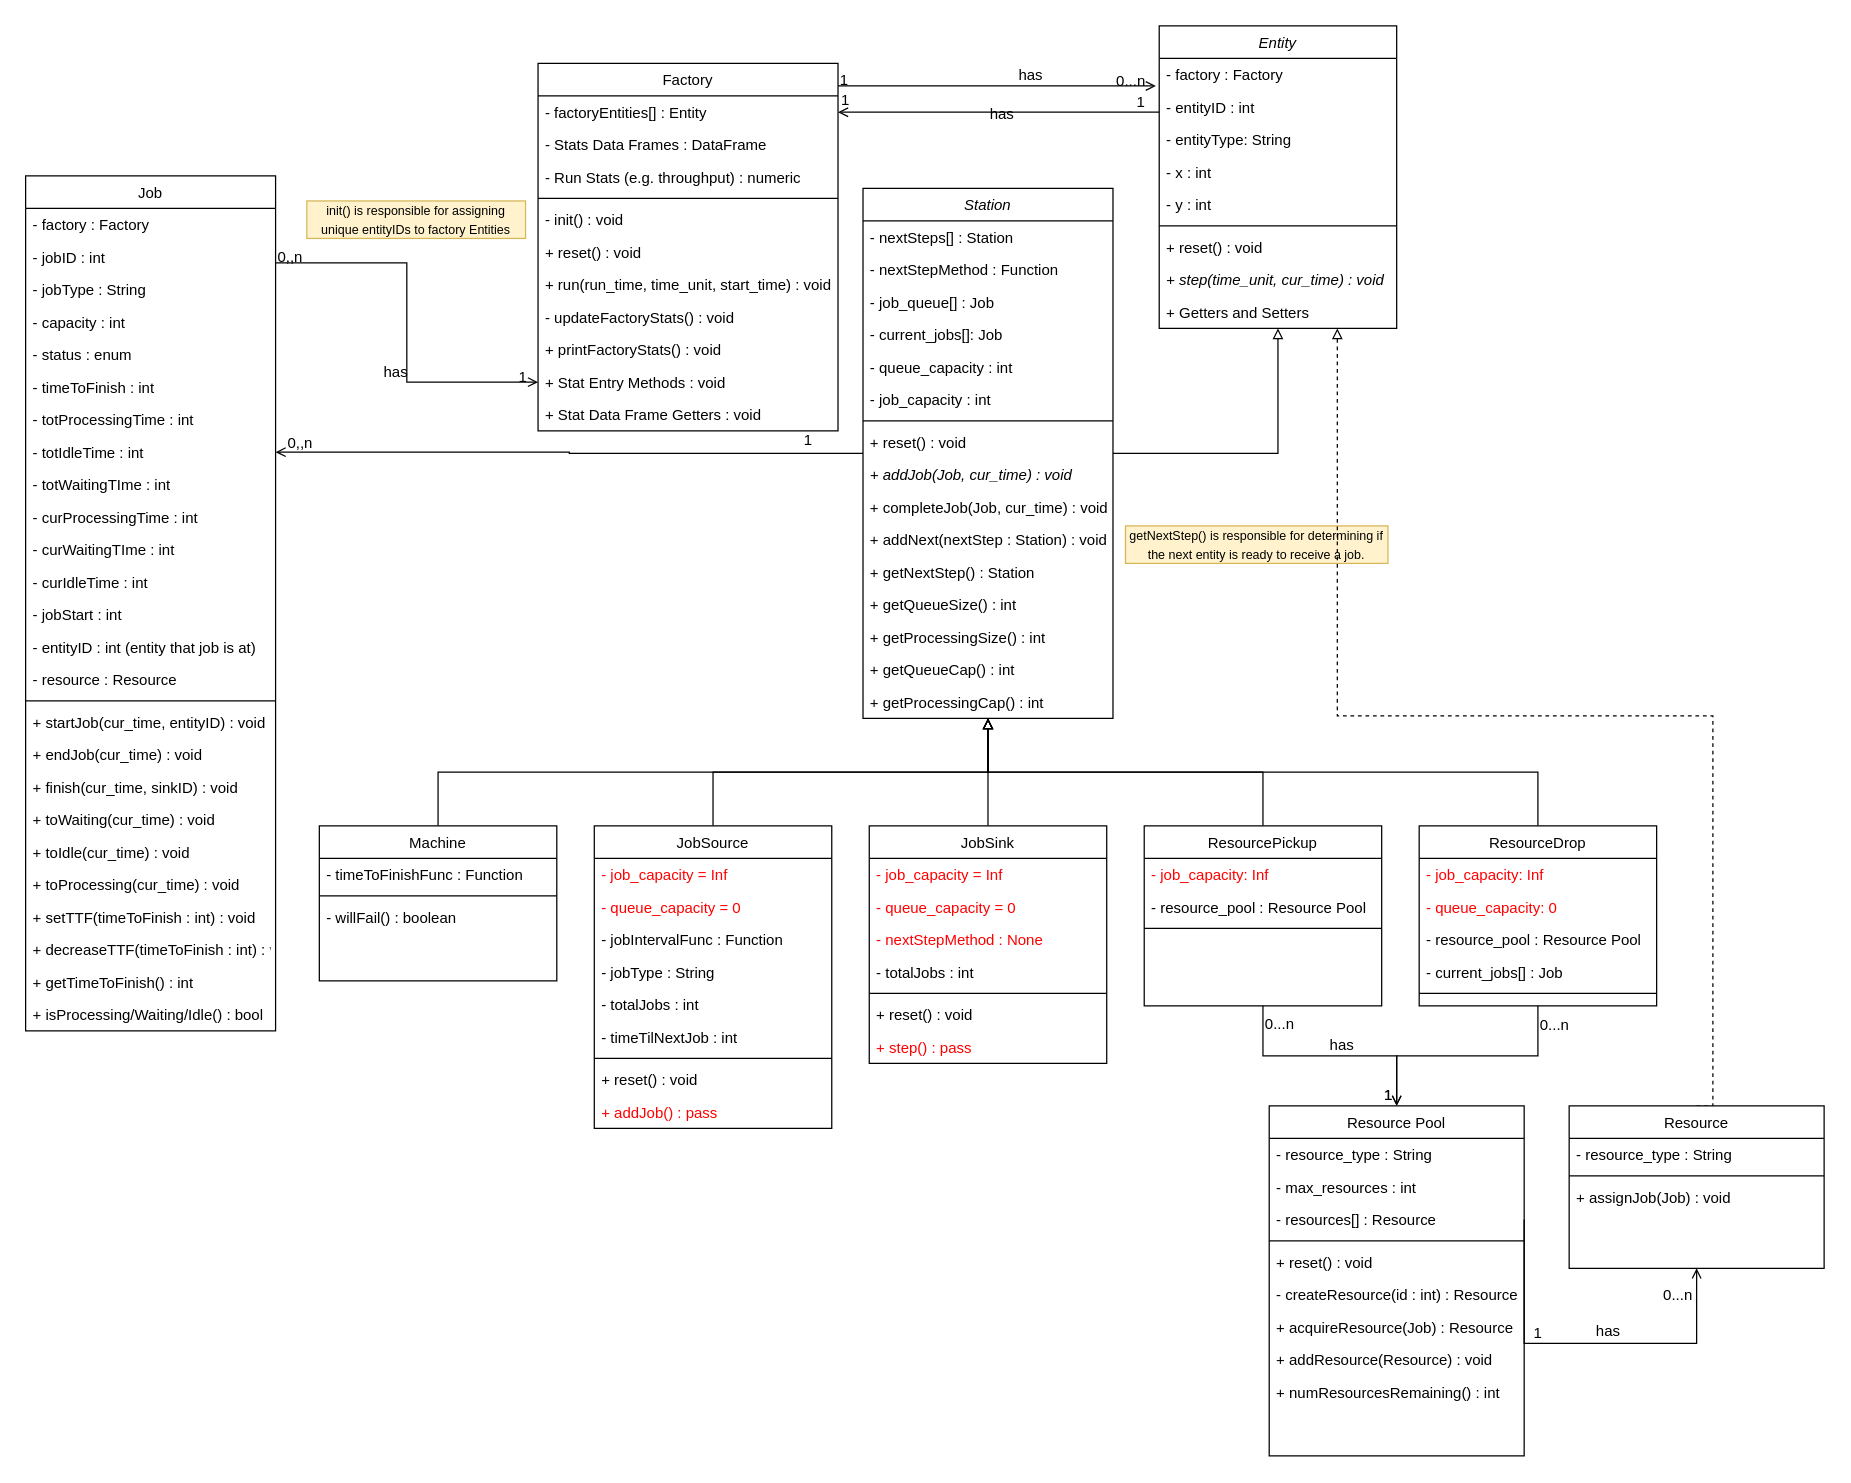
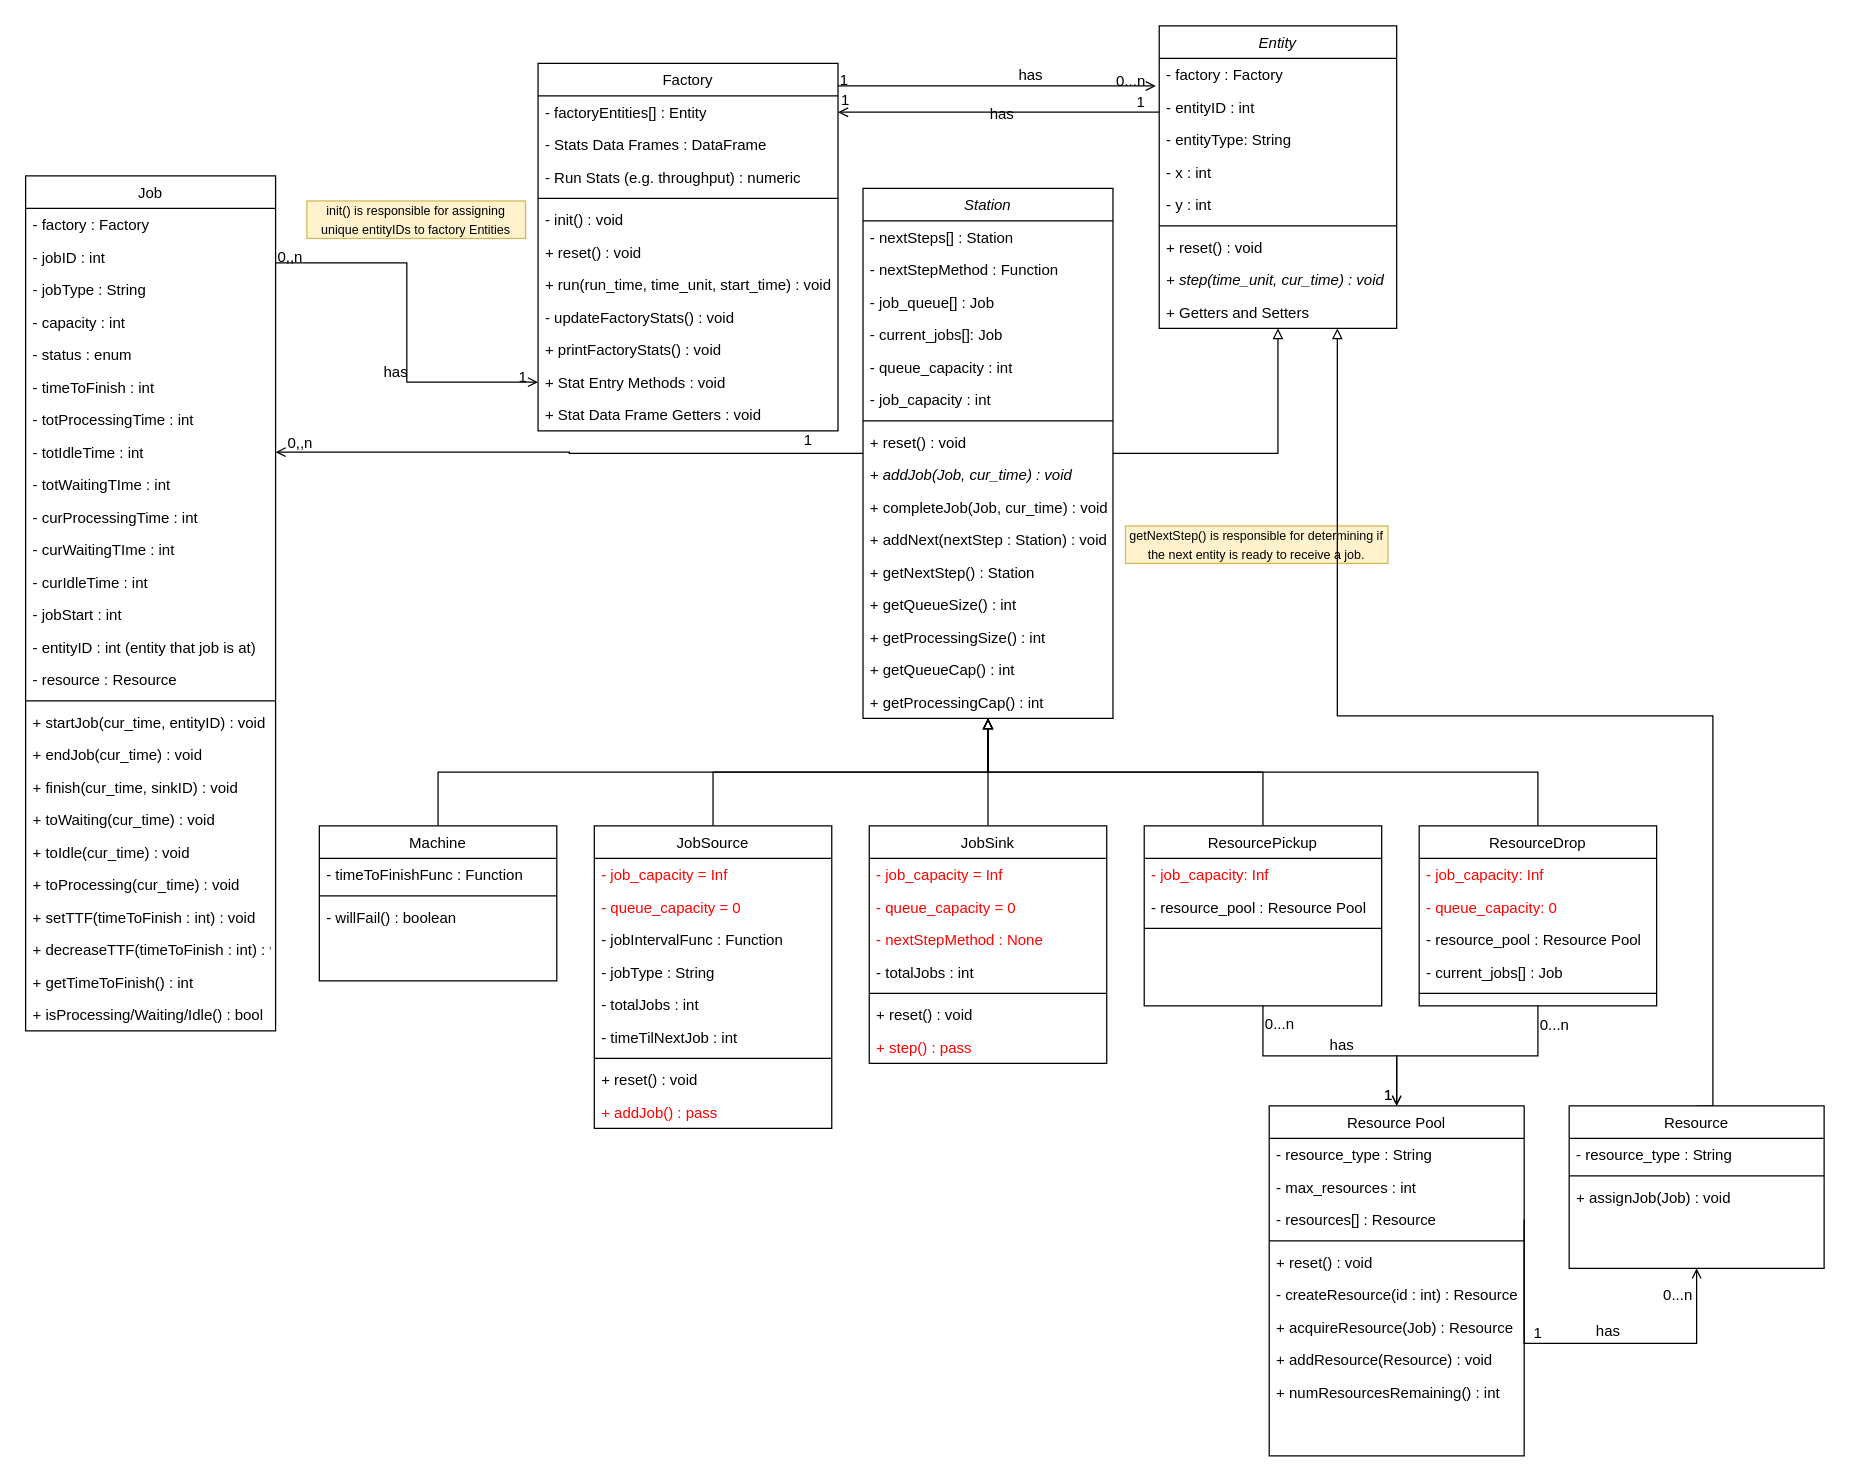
edge "Resource" -> "Entity": style dashed -> solid
